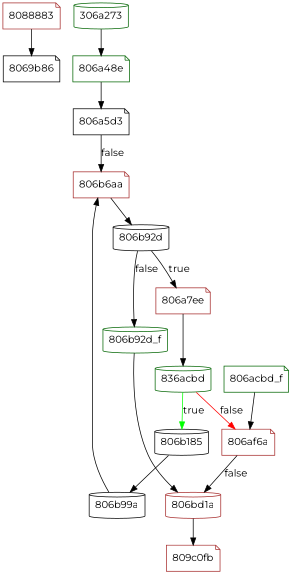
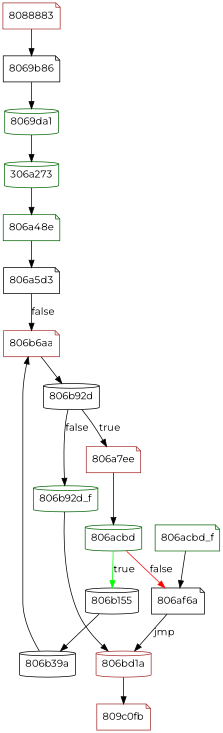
node "8069da1": added
node "836acbd": label "836acbd" -> "806acbd"
node "806b185": label "806b185" -> "806b155"
node "806af6a": color brown -> black
edge "806af6a" -> "806bd1a": label "false" -> "jmp"
node "806b99a": label "806b99a" -> "806b39a"
